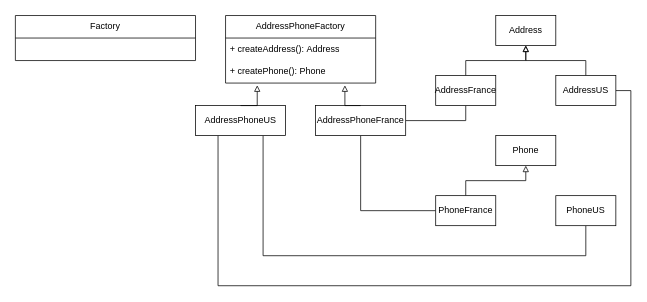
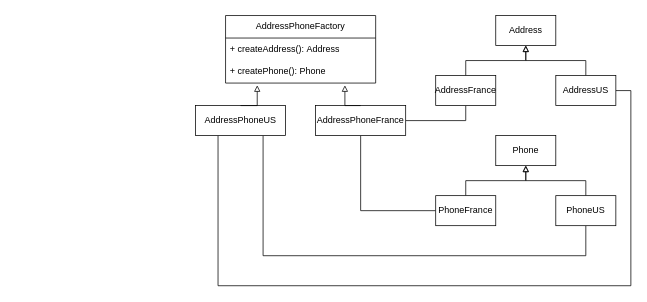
node "Factory": removed
edge "PhoneUS" -> "Phone": added
